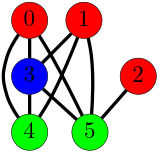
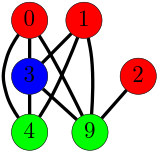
node "5": label "5" -> "9"
